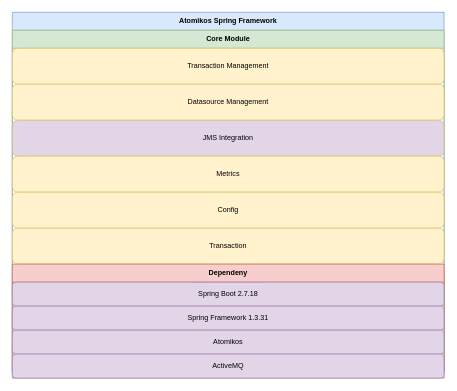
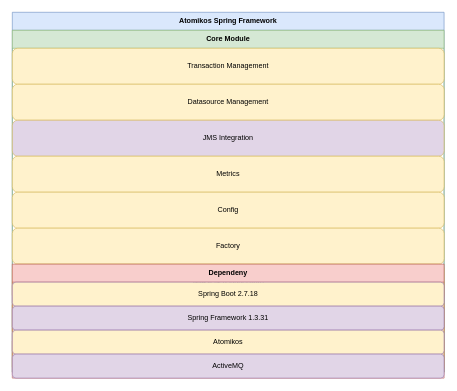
node "Transaction": label "Transaction" -> "Factory"
node "Spring Boot 2.7.18": fillcolor #e1d5e7 -> #fff2cc
node "Atomikos": fillcolor #e1d5e7 -> #fff2cc
